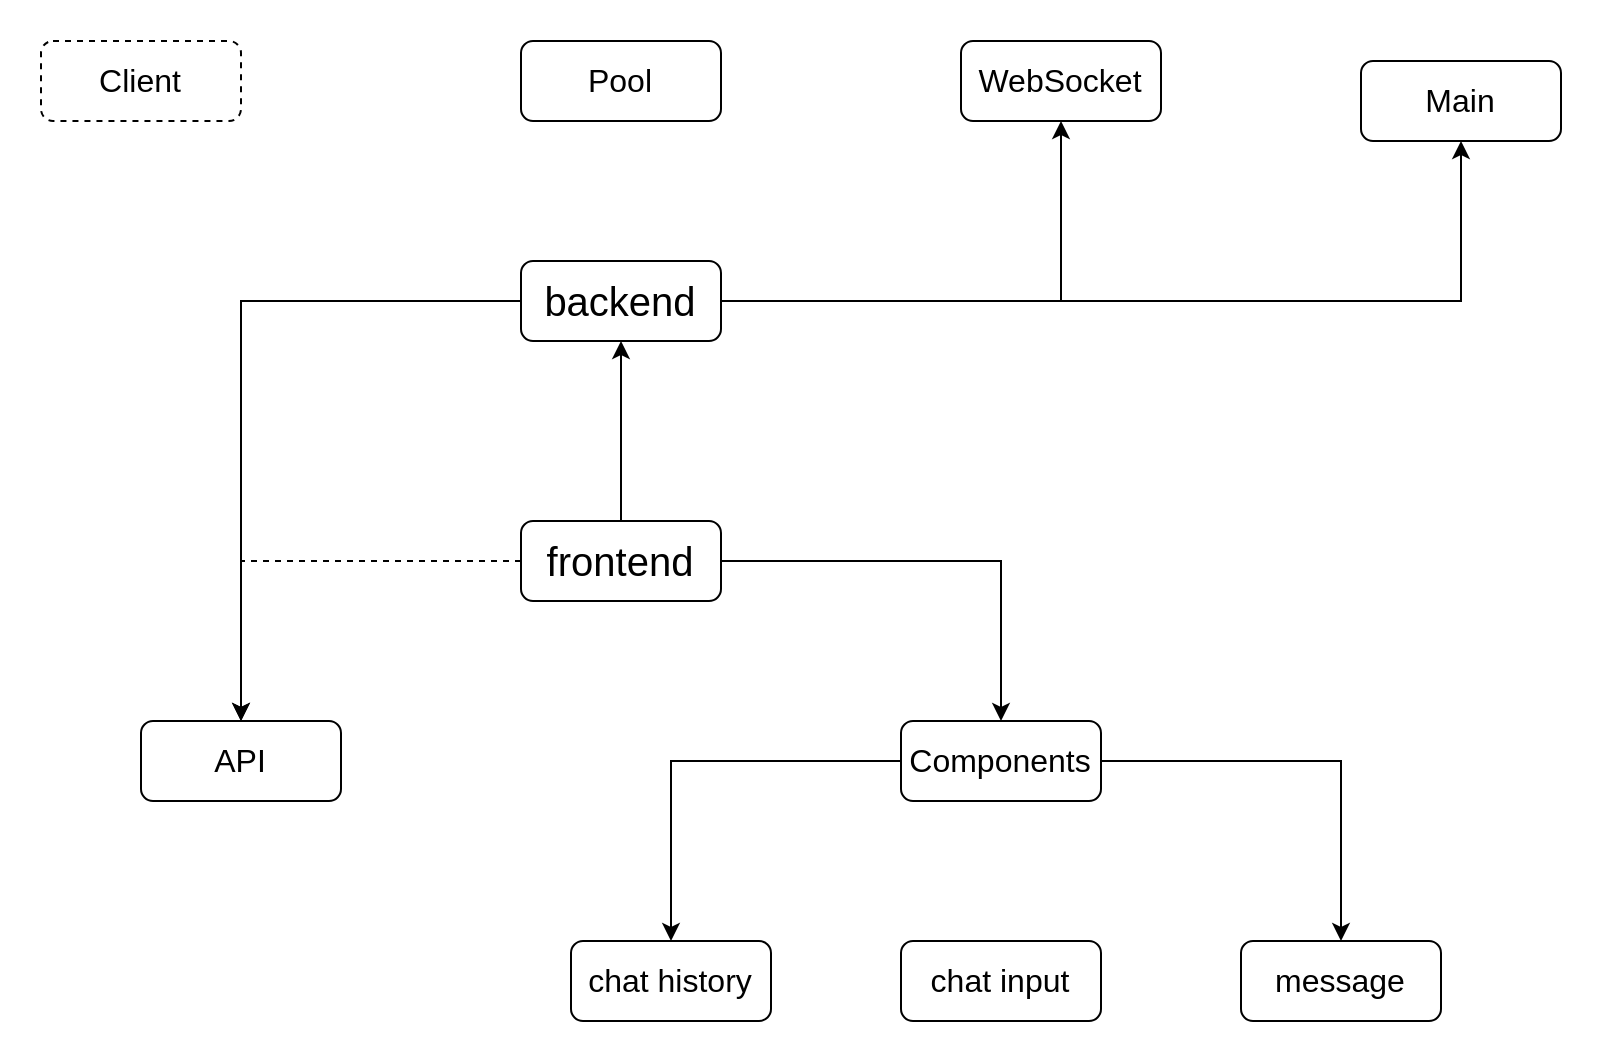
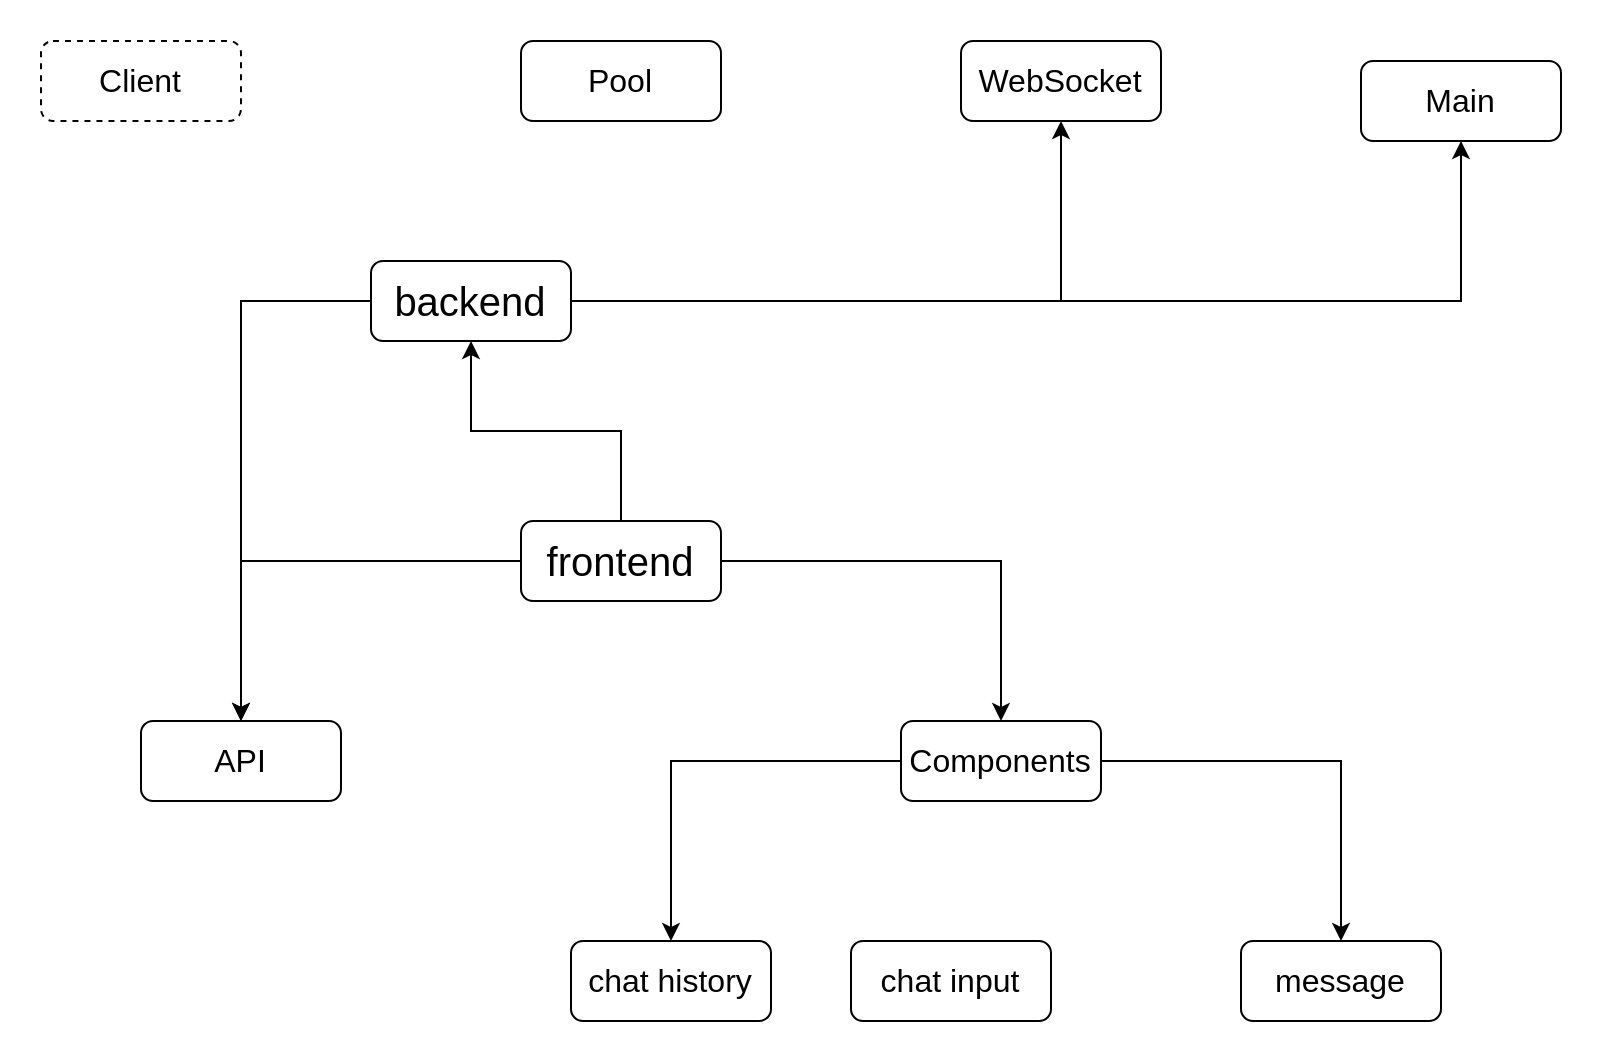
node "backend": moved (621, 301) -> (471, 301)
edge "frontend" -> "API": style dashed -> solid
node "chat input": moved (1001, 981) -> (951, 981)
